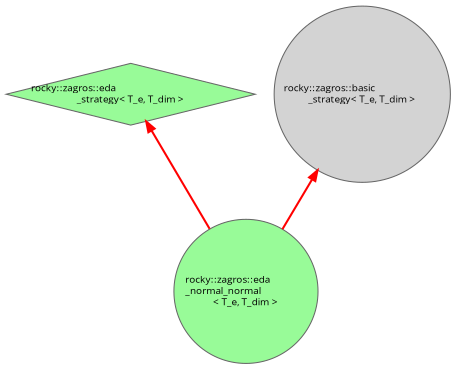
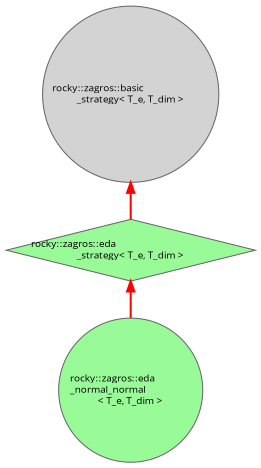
edge "rocky::zagros::eda _normal_normal < T_e, T_dim >" -> "rocky::zagros::basic _strategy< T_e, T_dim >": now "rocky::zagros::eda _strategy< T_e, T_dim >" -> "rocky::zagros::basic _strategy< T_e, T_dim >"
